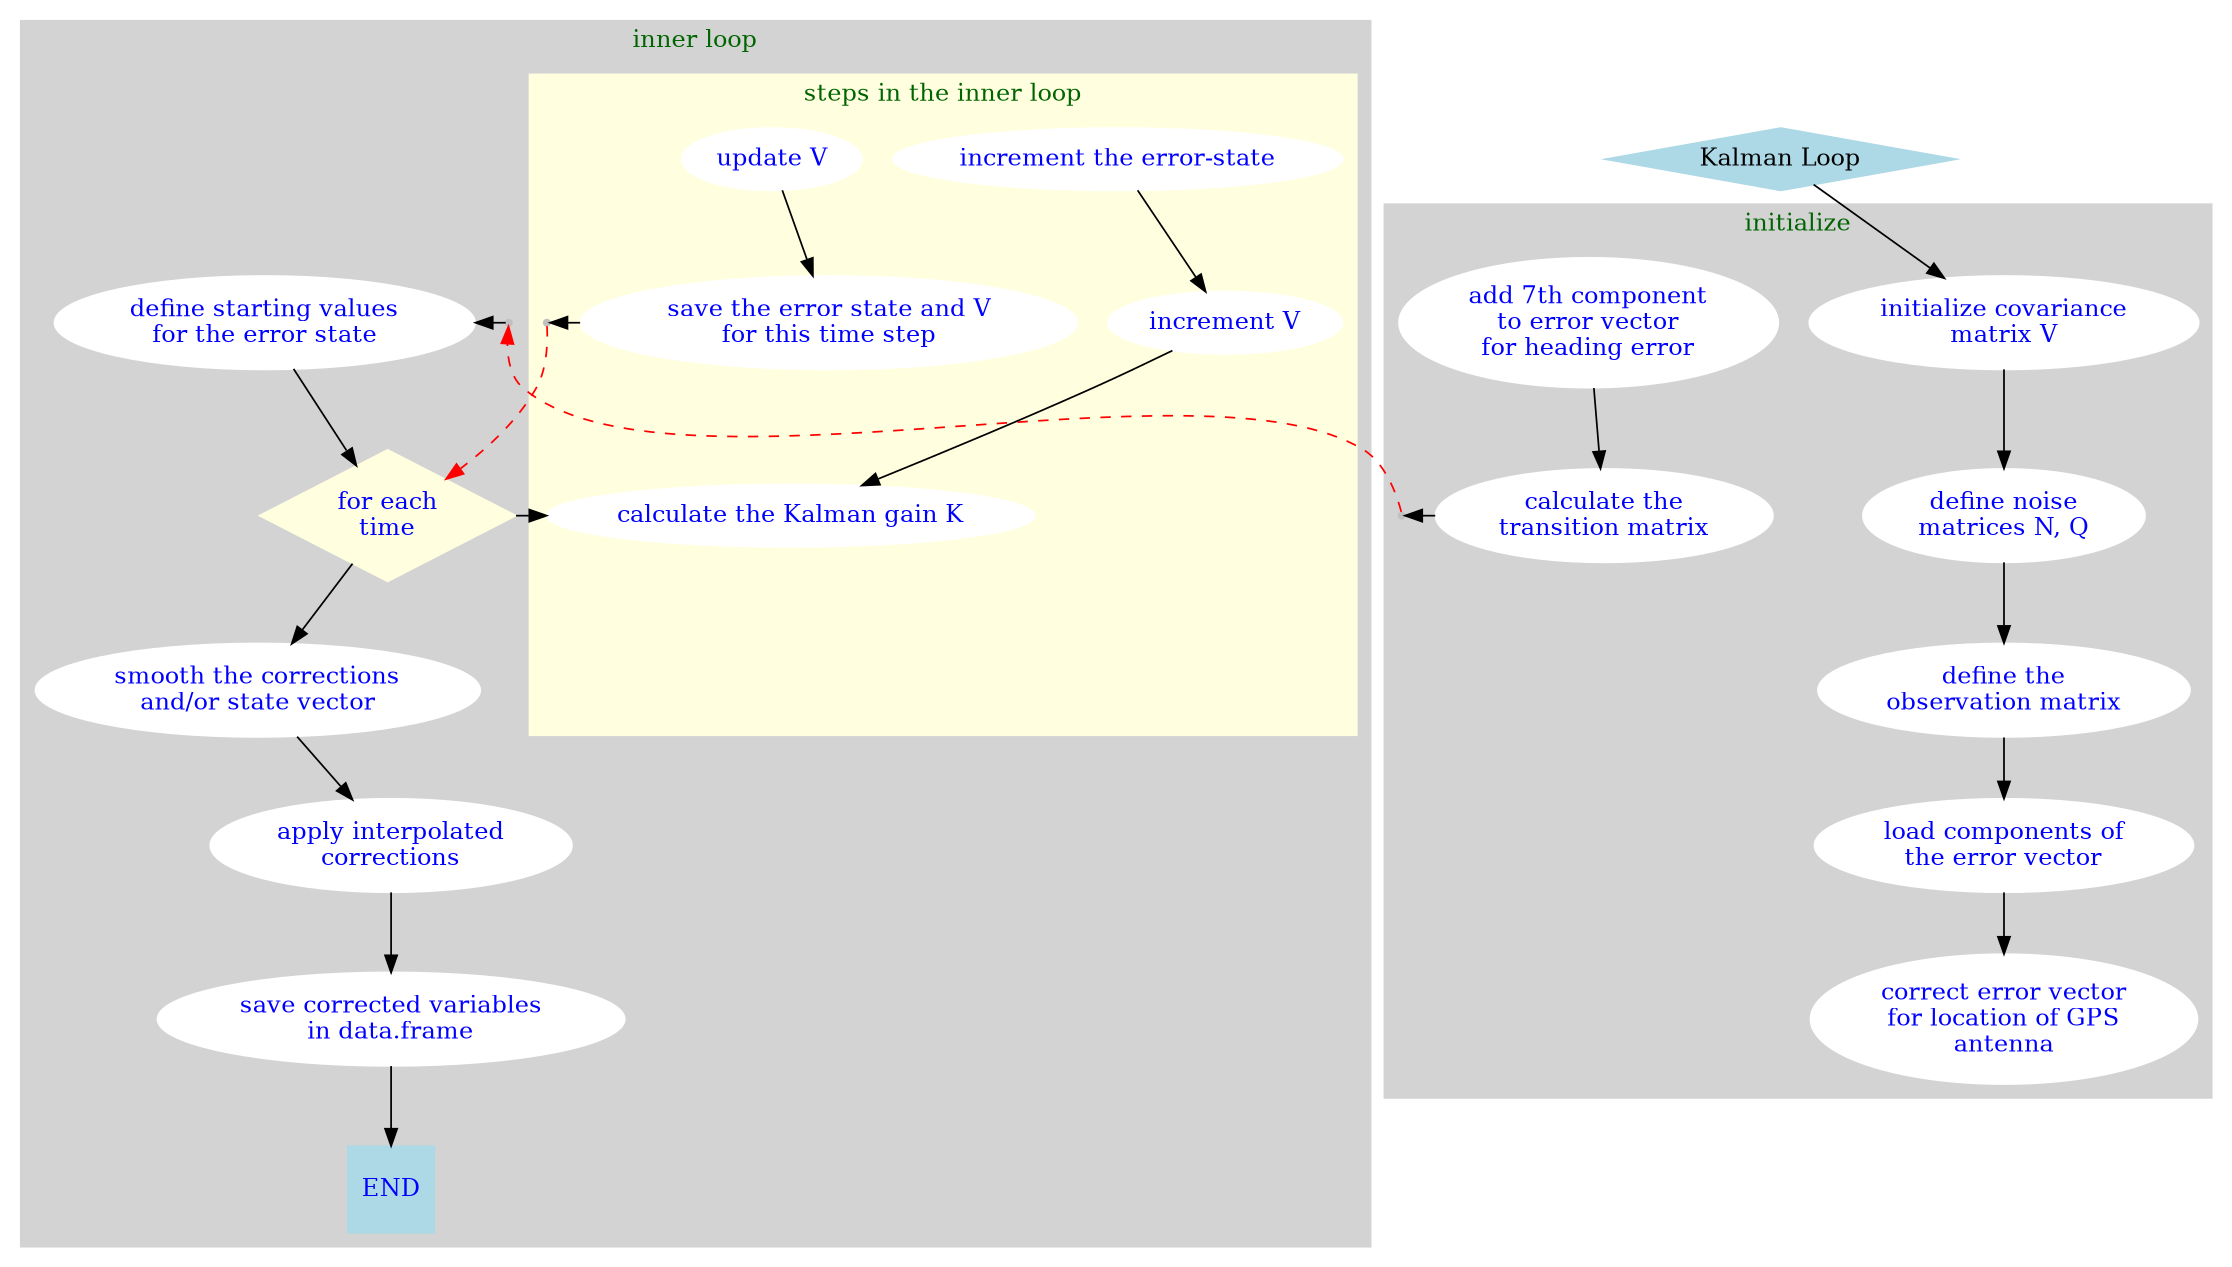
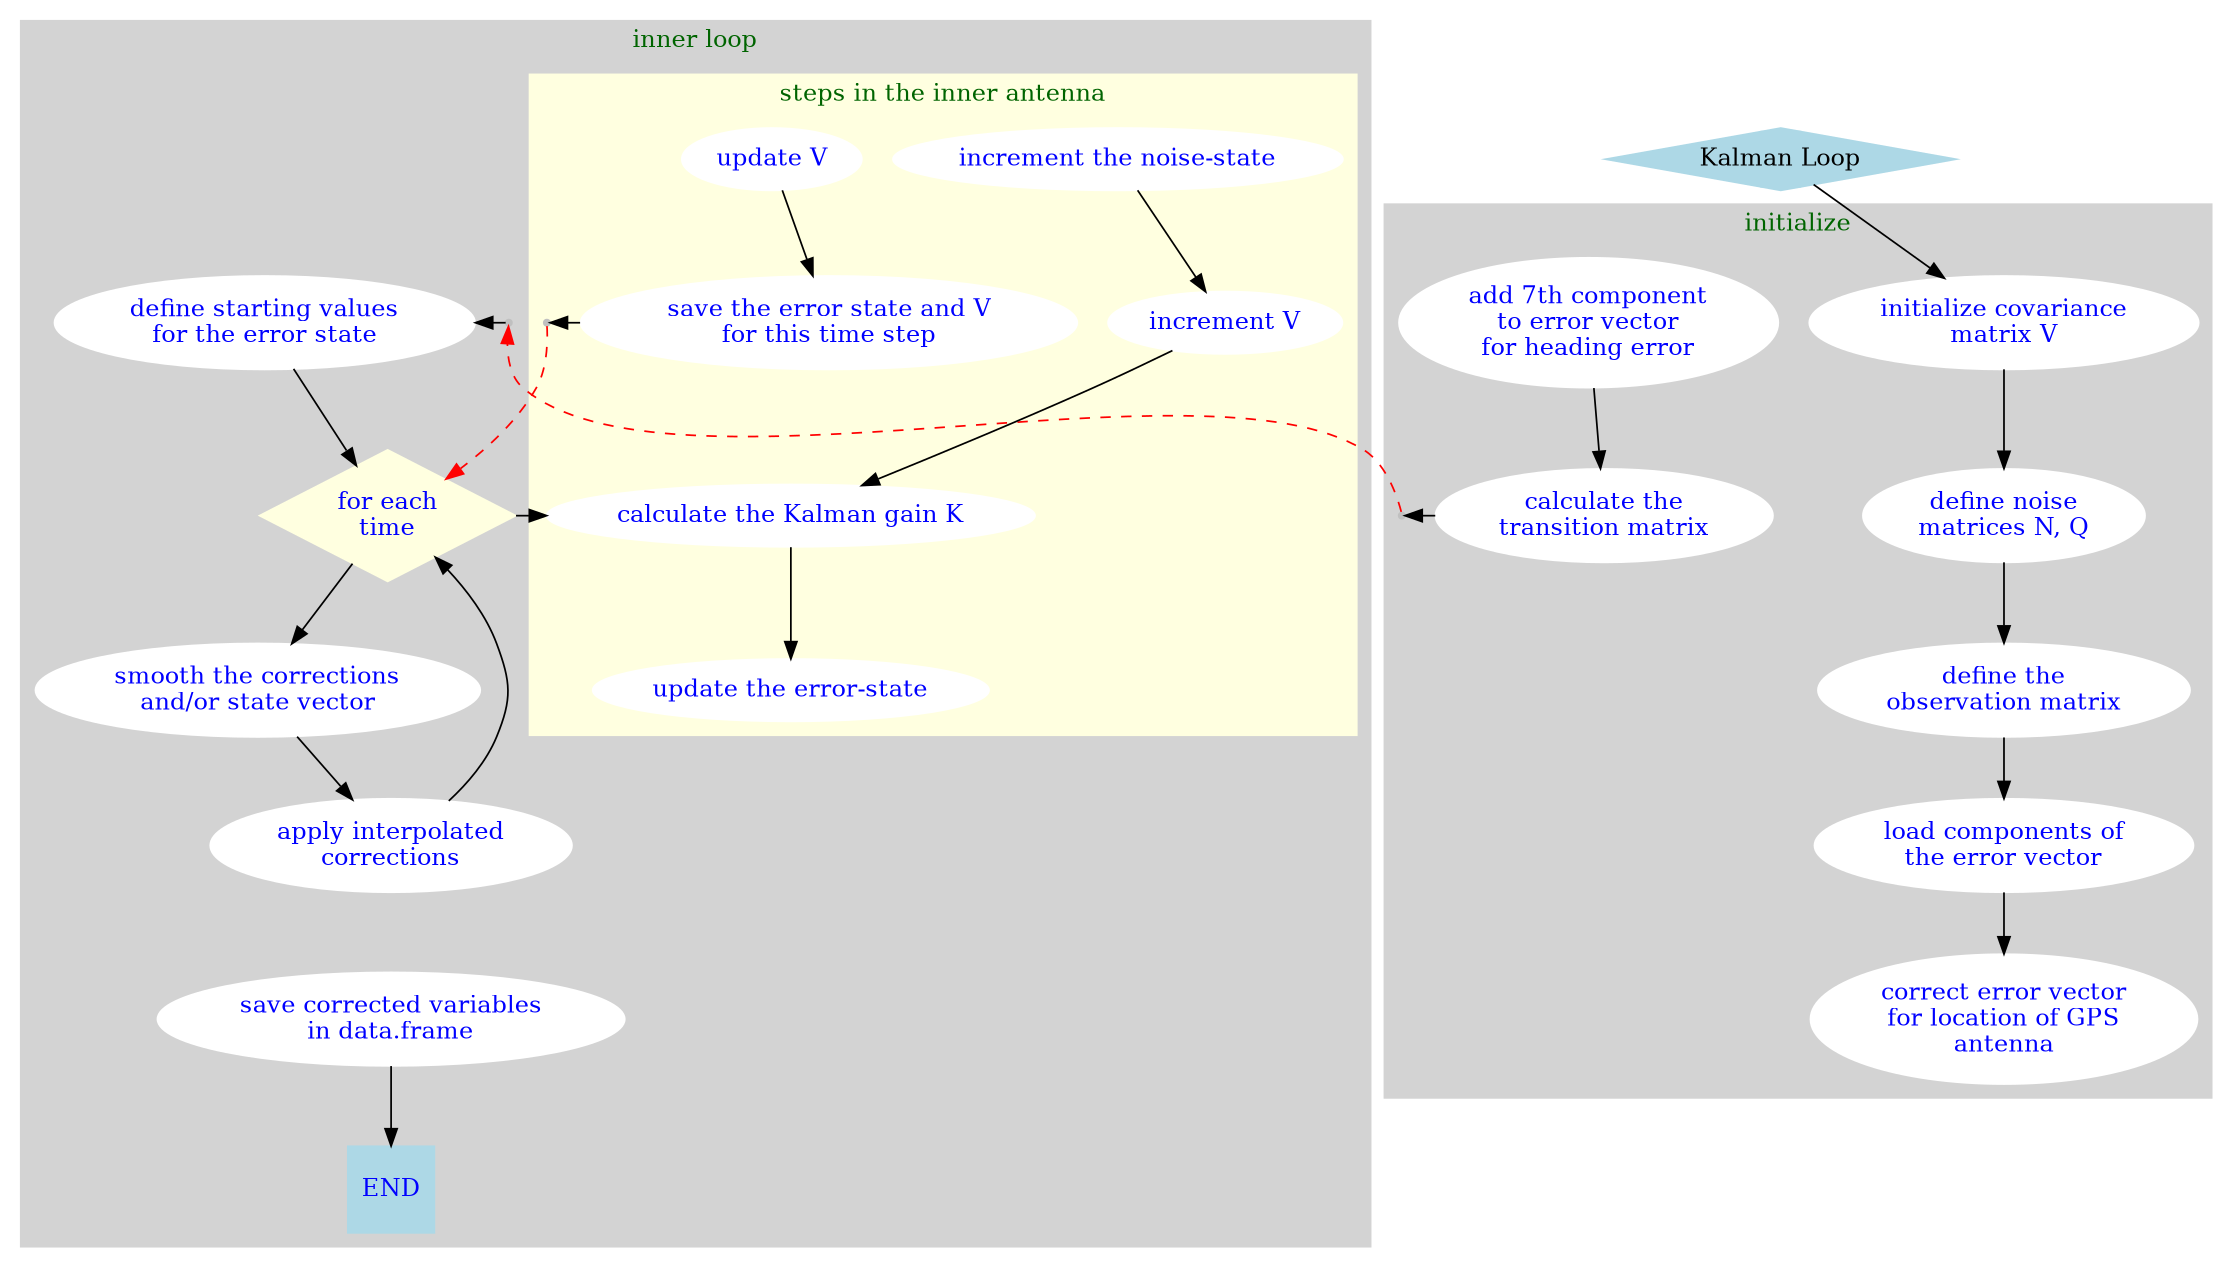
cluster "steps in the inner loop": label "steps in the inner loop" -> "steps in the inner antenna"
node "increment the error-state": label "increment the error-state" -> "increment the noise-state"
node "update the error-state": added
edge "apply interpolated corrections" -> "save corrected variables in data.frame": now "apply interpolated corrections" -> "for each time"
